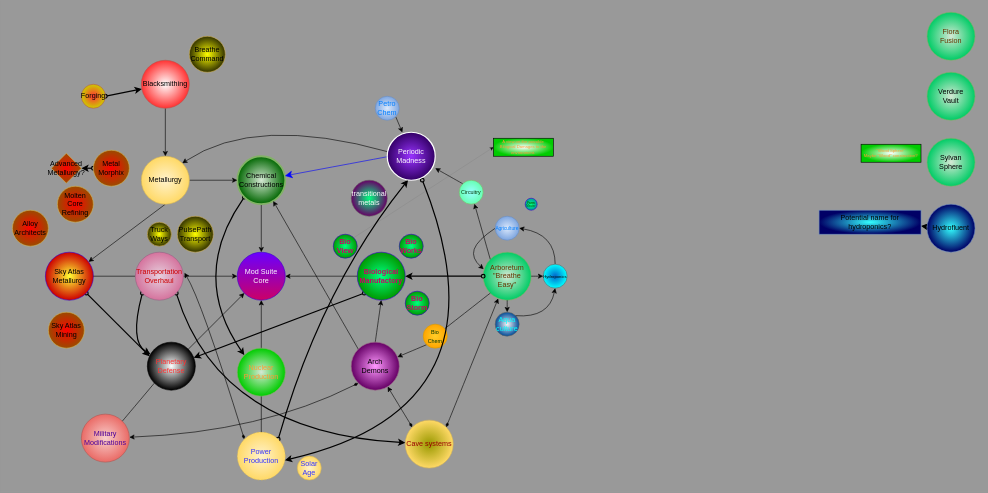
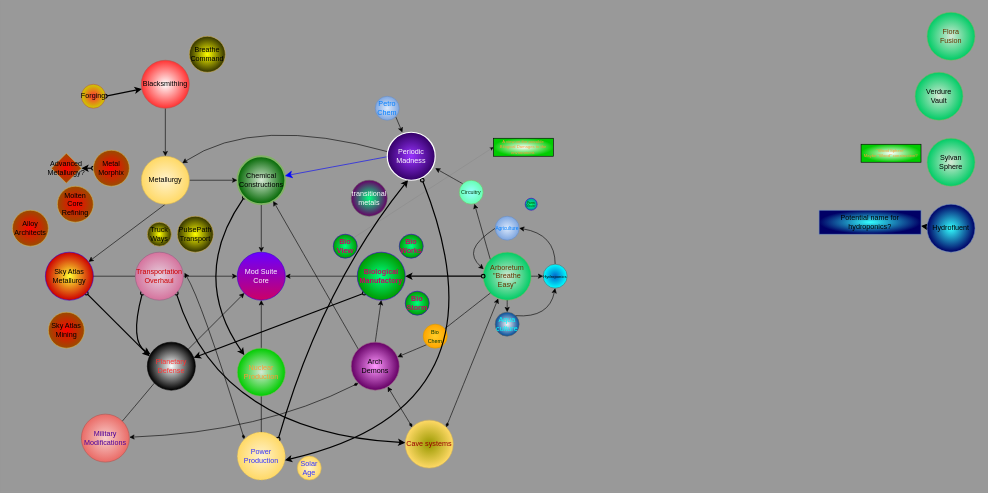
node "Verdure Vault": moved (951, 96) -> (939, 96)
